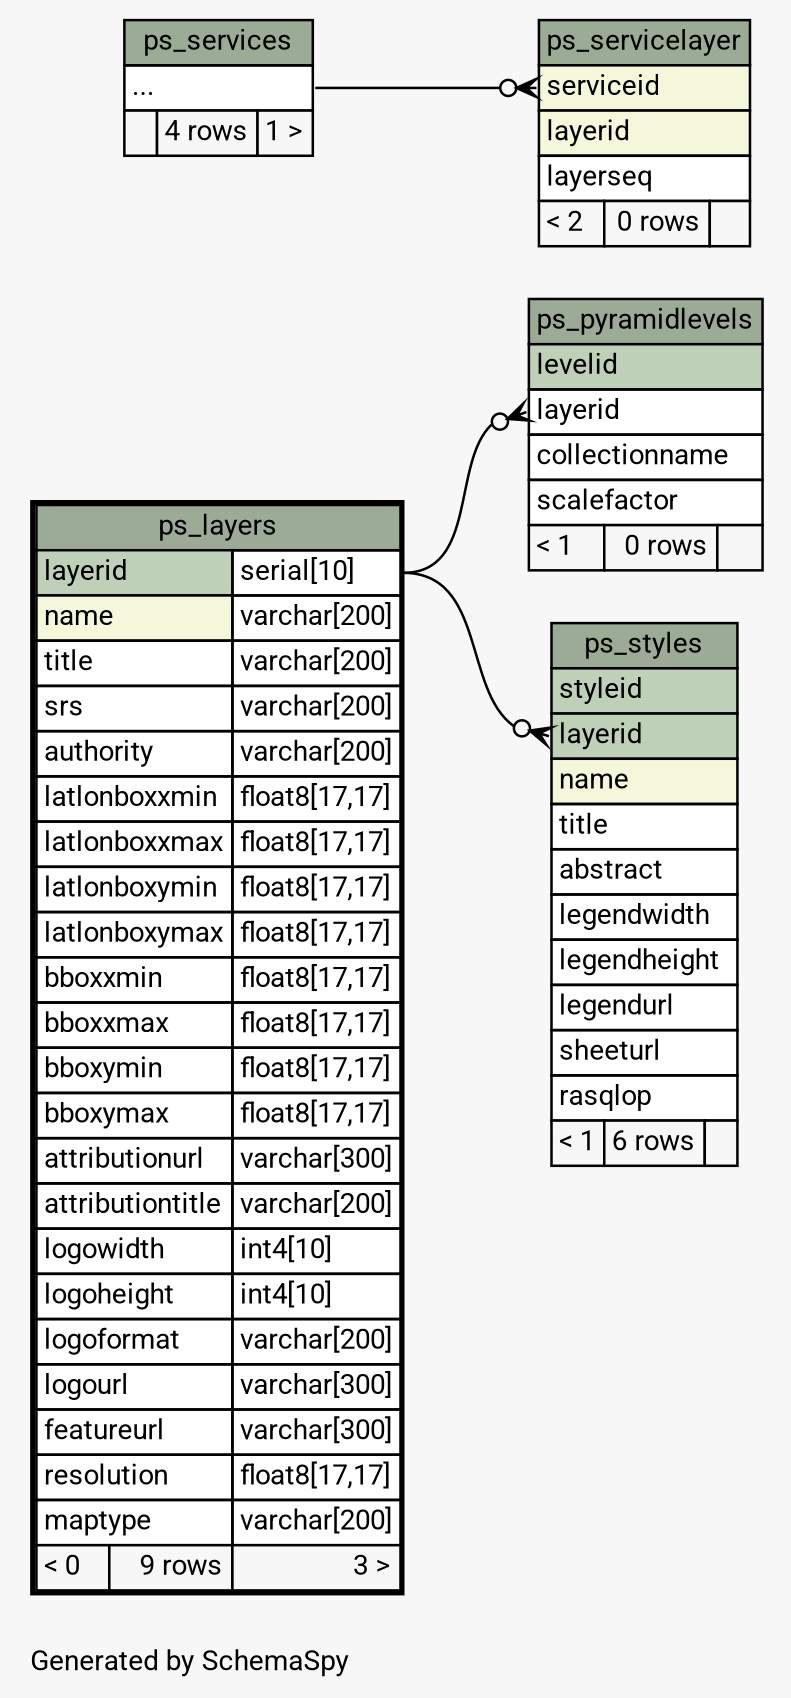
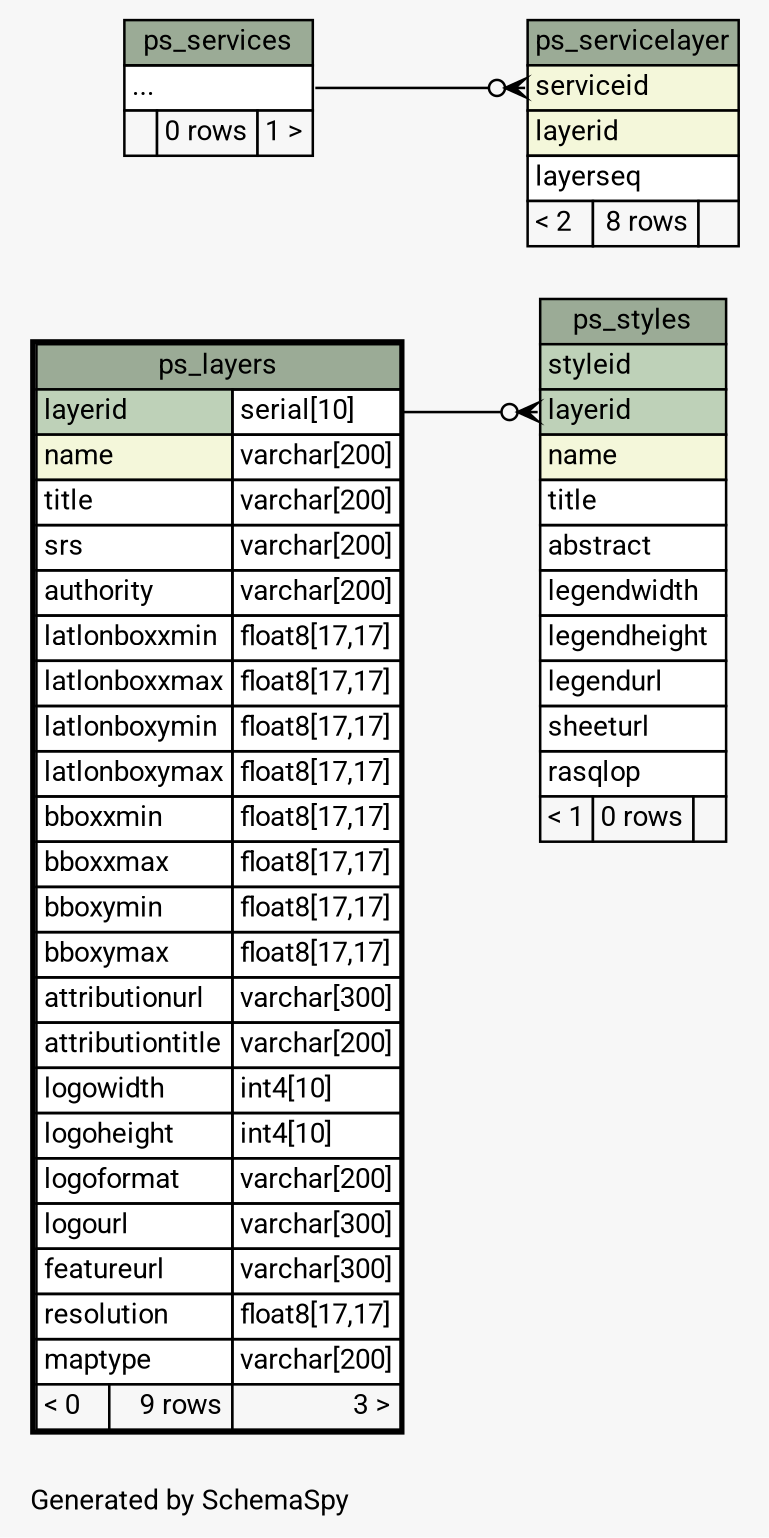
node "ps_services": text "4 rows" -> "0 rows"
node "ps_servicelayer": text "0 rows" -> "8 rows"
node "ps_pyramidlevels": removed
node "ps_styles": text "6 rows" -> "0 rows"
